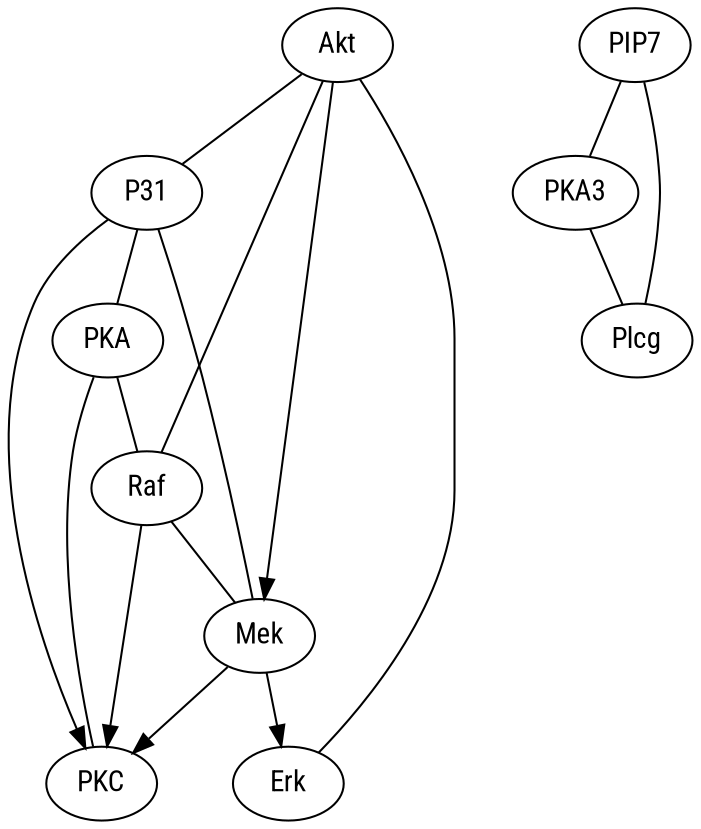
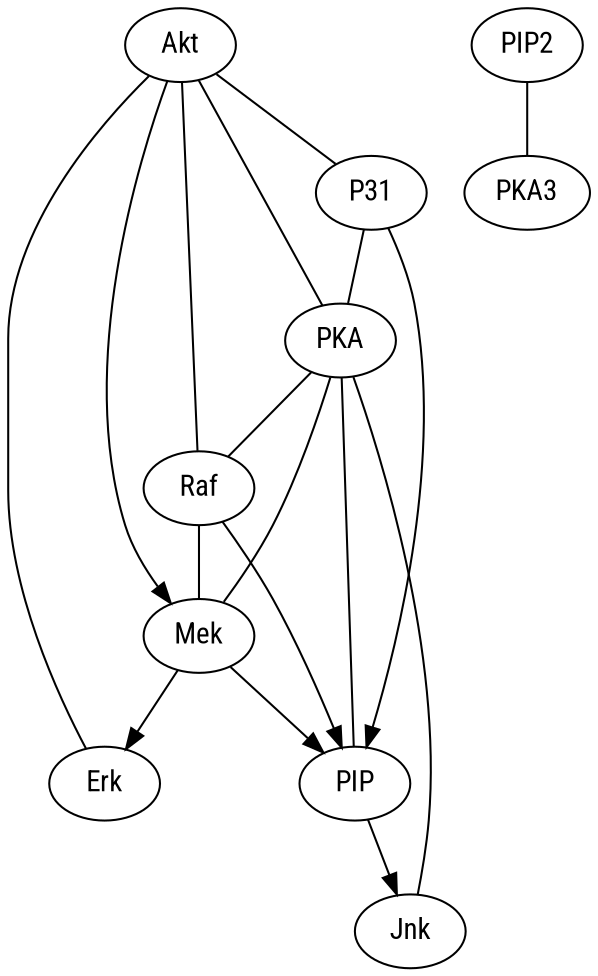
node "PIP7": label "PIP7" -> "PIP2"
edge "Akt" -- "PKA": added
node "Plcg": removed
edge "P31" -- "Mek": now "PKA" -- "Mek"
node "PKC": label "PKC" -> "PIP"
node "Jnk": added
